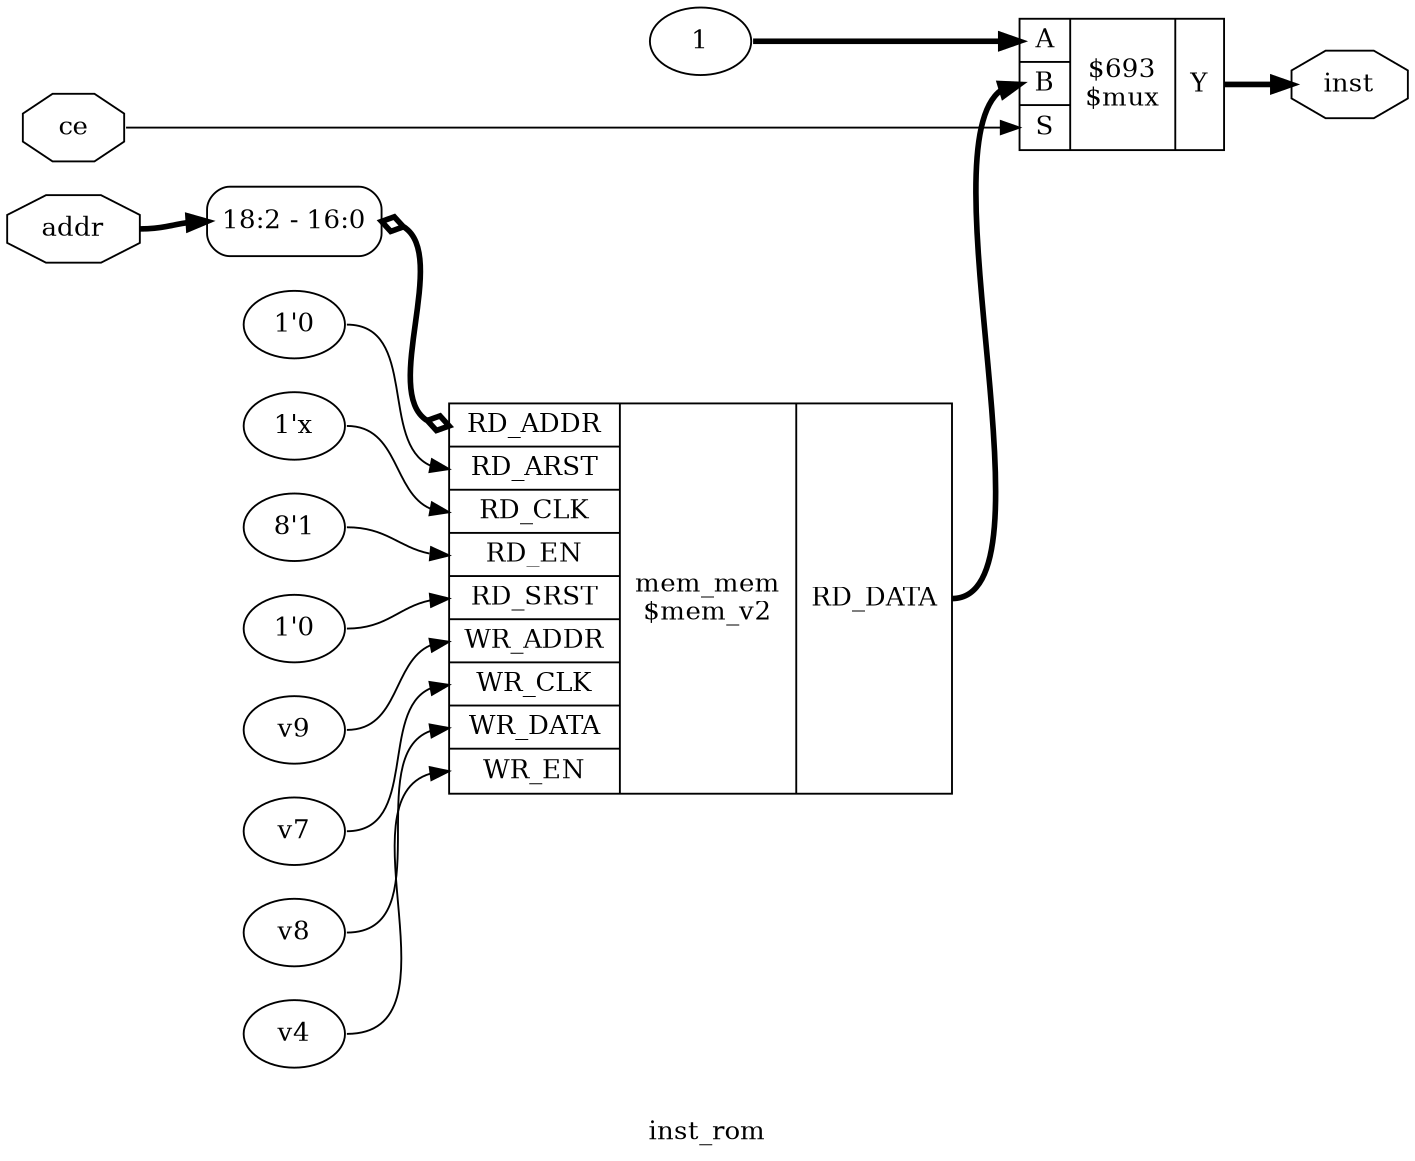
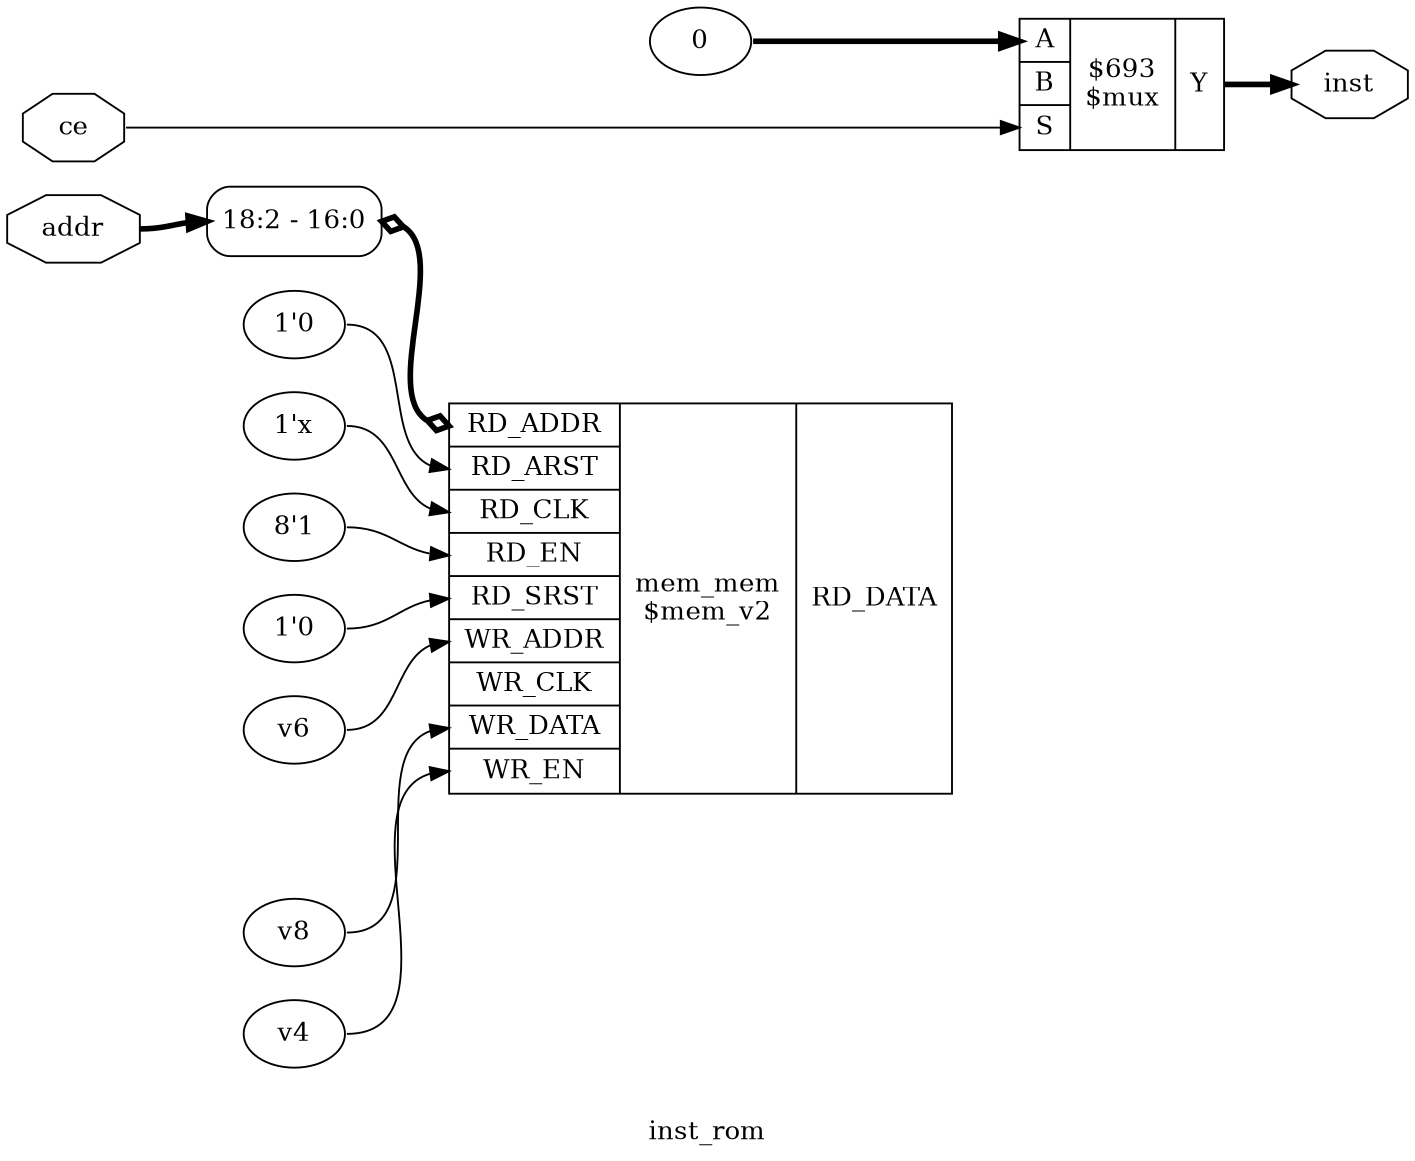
node "1": label "1" -> "0"
edge "RD_ADDR" -> "A": removed
node "v9": label "v9" -> "v6"
node "v7": removed
